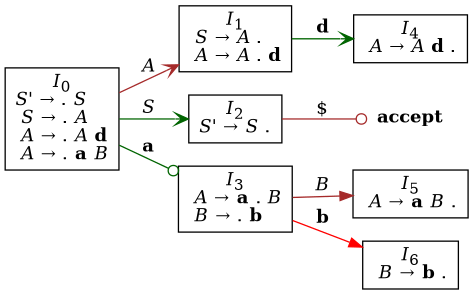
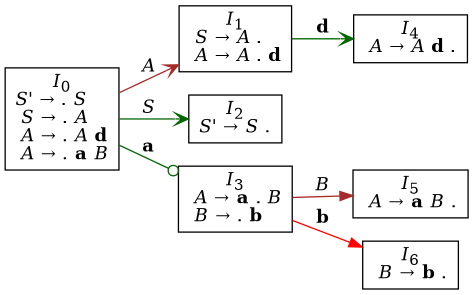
node "accept": removed
